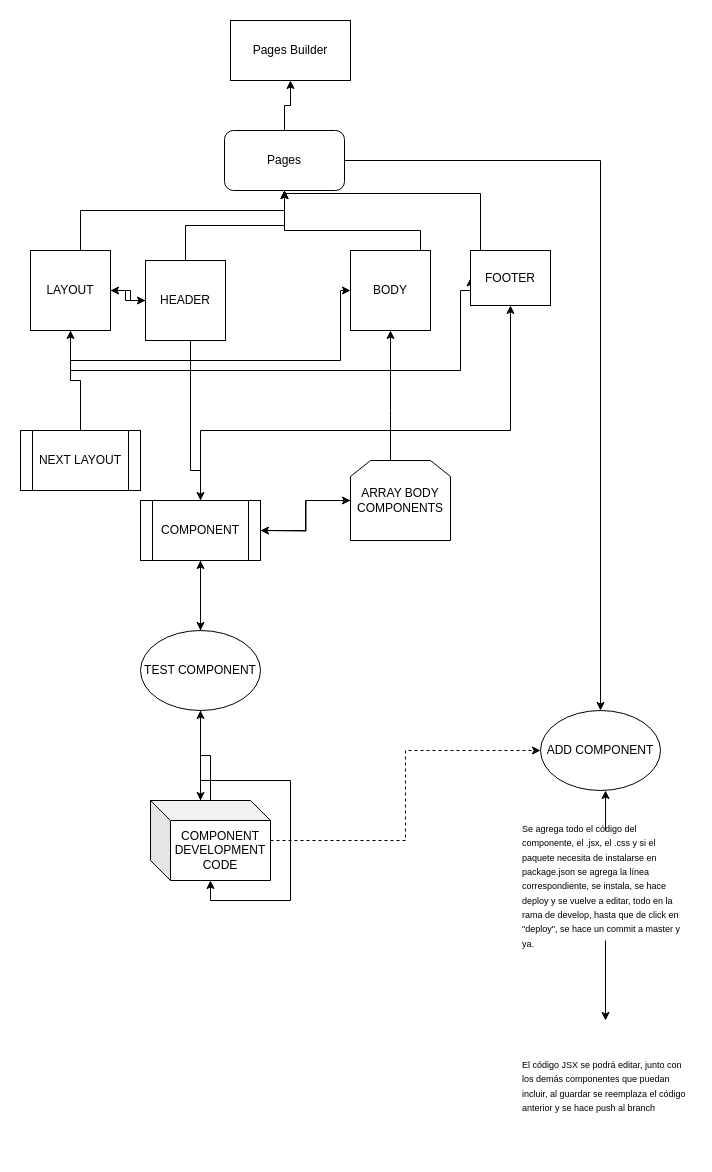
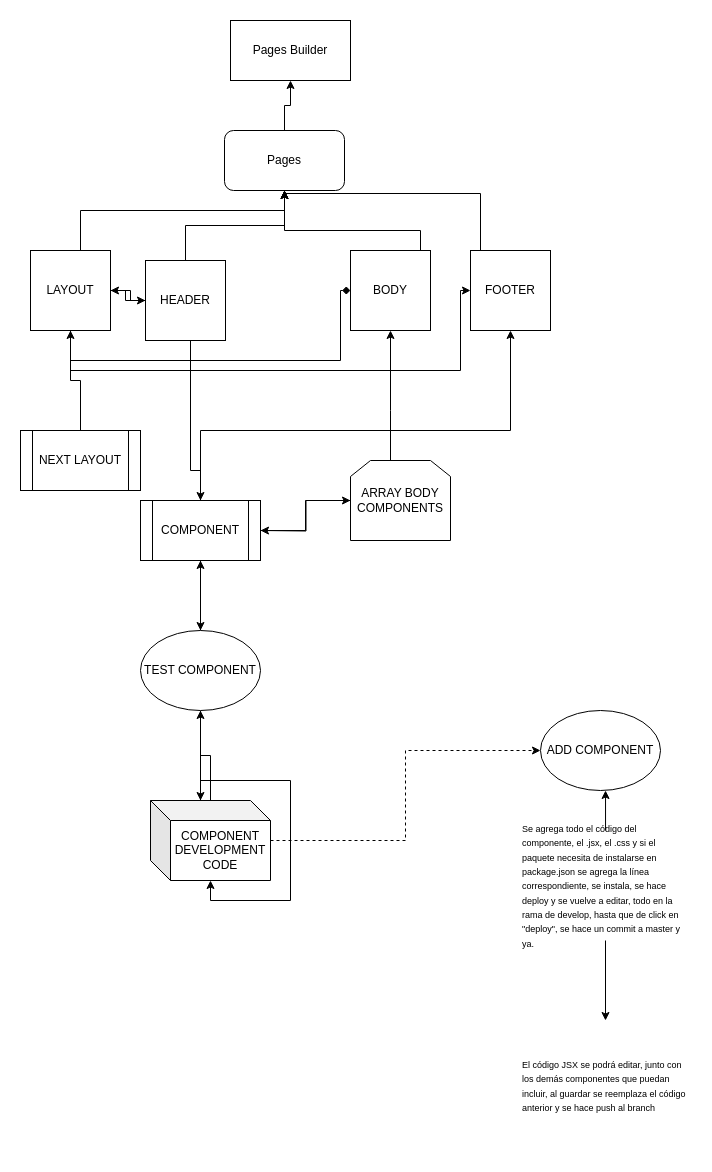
node "FOOTER": size 80x55 -> 80x80
edge "LAYOUT" -> "BODY": arrowhead classic -> diamond
edge "Pages" -> "ADD COMPONENT": removed
